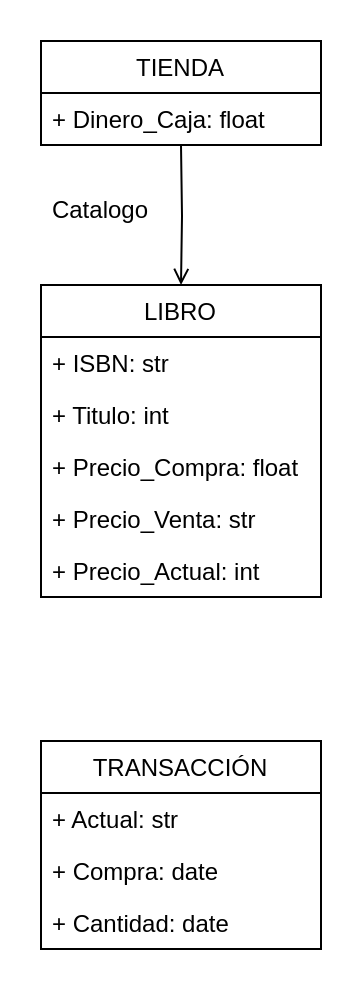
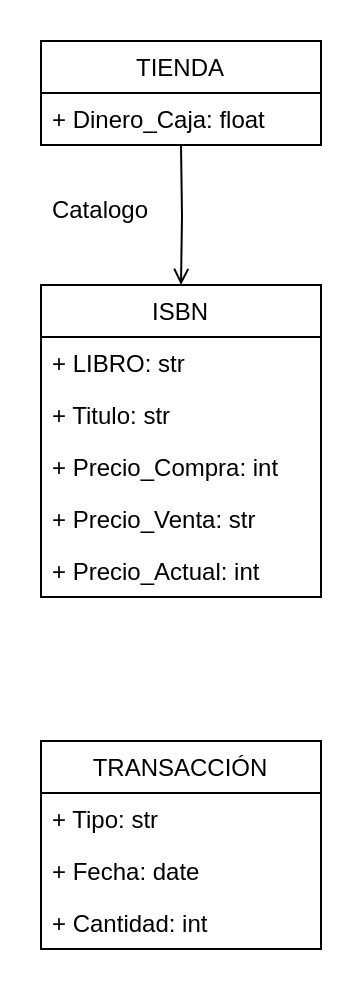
node "LIBRO": label "LIBRO" -> "ISBN"
node "+ ISBN: str": label "+ ISBN: str" -> "+ LIBRO: str"
node "+ Titulo: int": label "+ Titulo: int" -> "+ Titulo: str"
node "+ Precio_Compra: float": label "+ Precio_Compra: float" -> "+ Precio_Compra: int"
node "+ Actual: str": label "+ Actual: str" -> "+ Tipo: str"
node "+ Compra: date": label "+ Compra: date" -> "+ Fecha: date"
node "+ Cantidad: date": label "+ Cantidad: date" -> "+ Cantidad: int"
